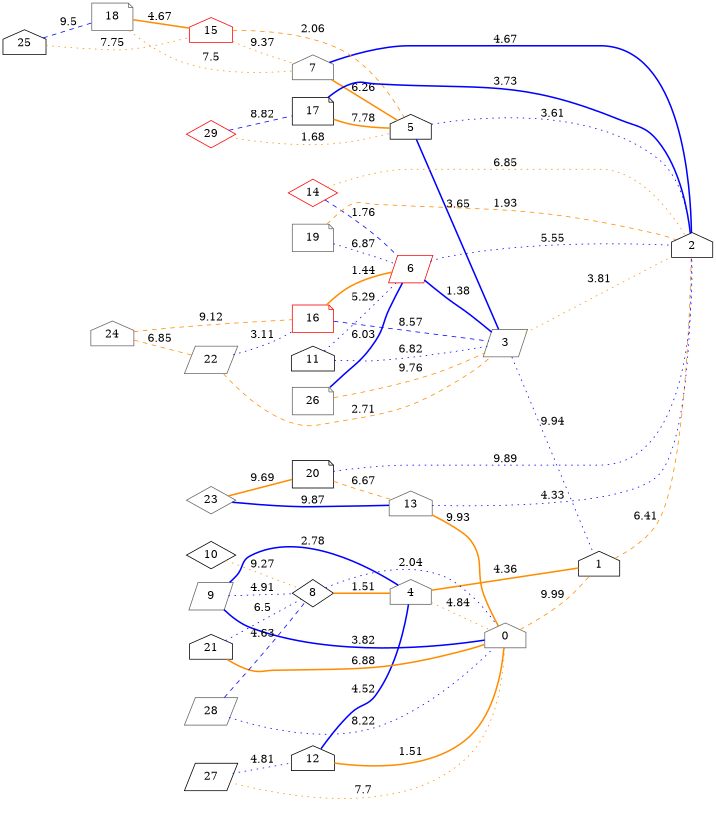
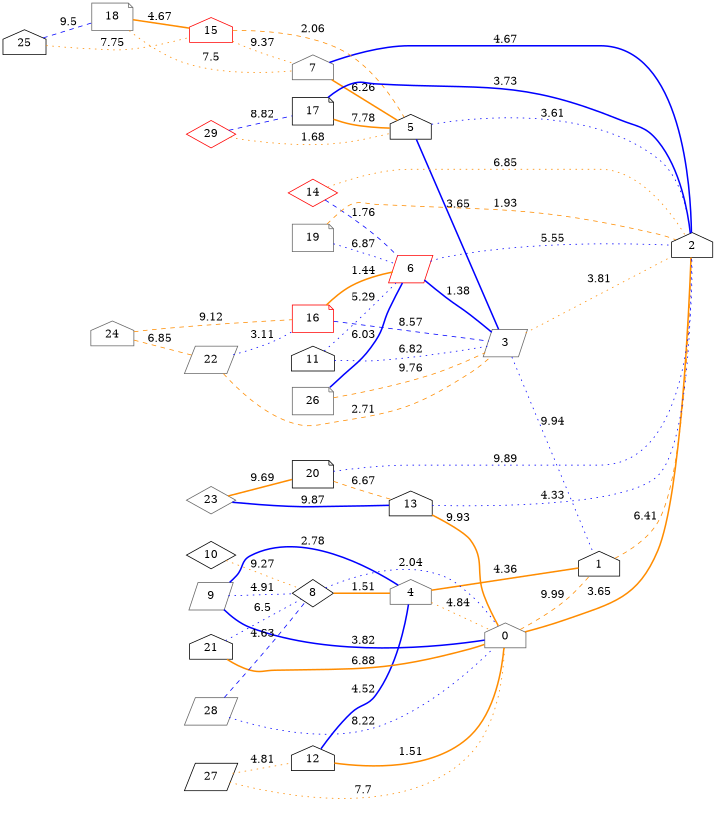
node "13": color gray40 -> black
edge "2" -- "0": added, label "3.65"
edge "12" -- "27": color blue -> darkorange
